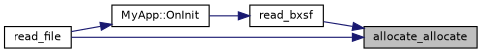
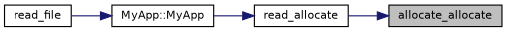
node "MyApp::OnInit": label "MyApp::OnInit" -> "MyApp::MyApp"
node "read_bxsf": label "read_bxsf" -> "read_allocate"
edge "read_file" -> "allocate_allocate": removed
